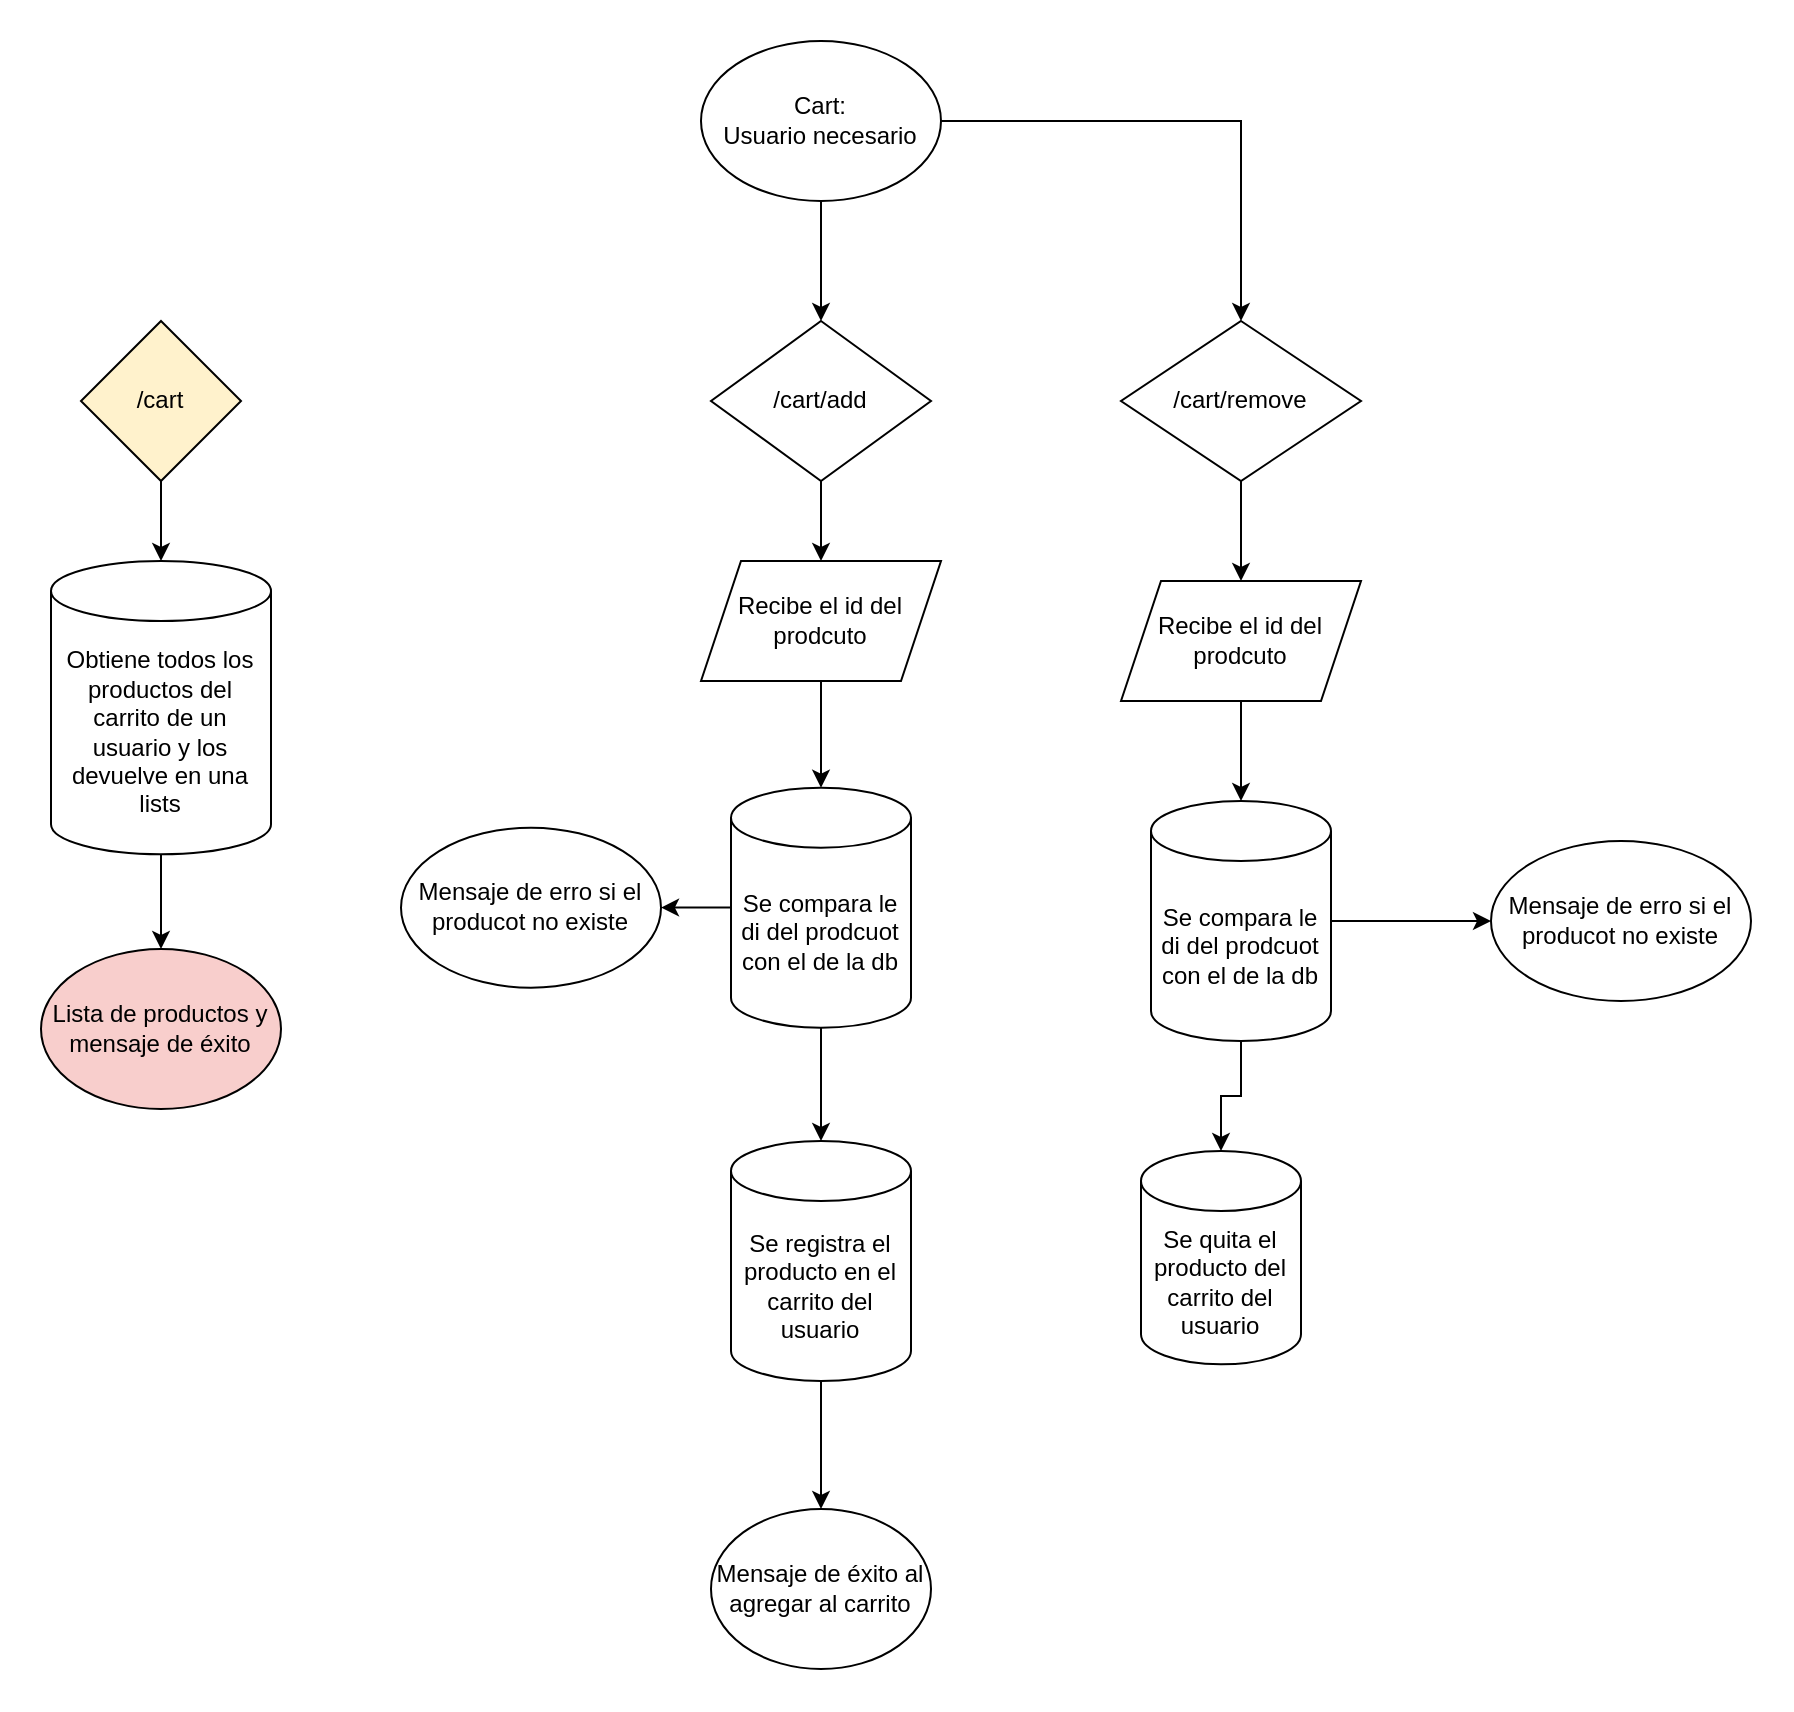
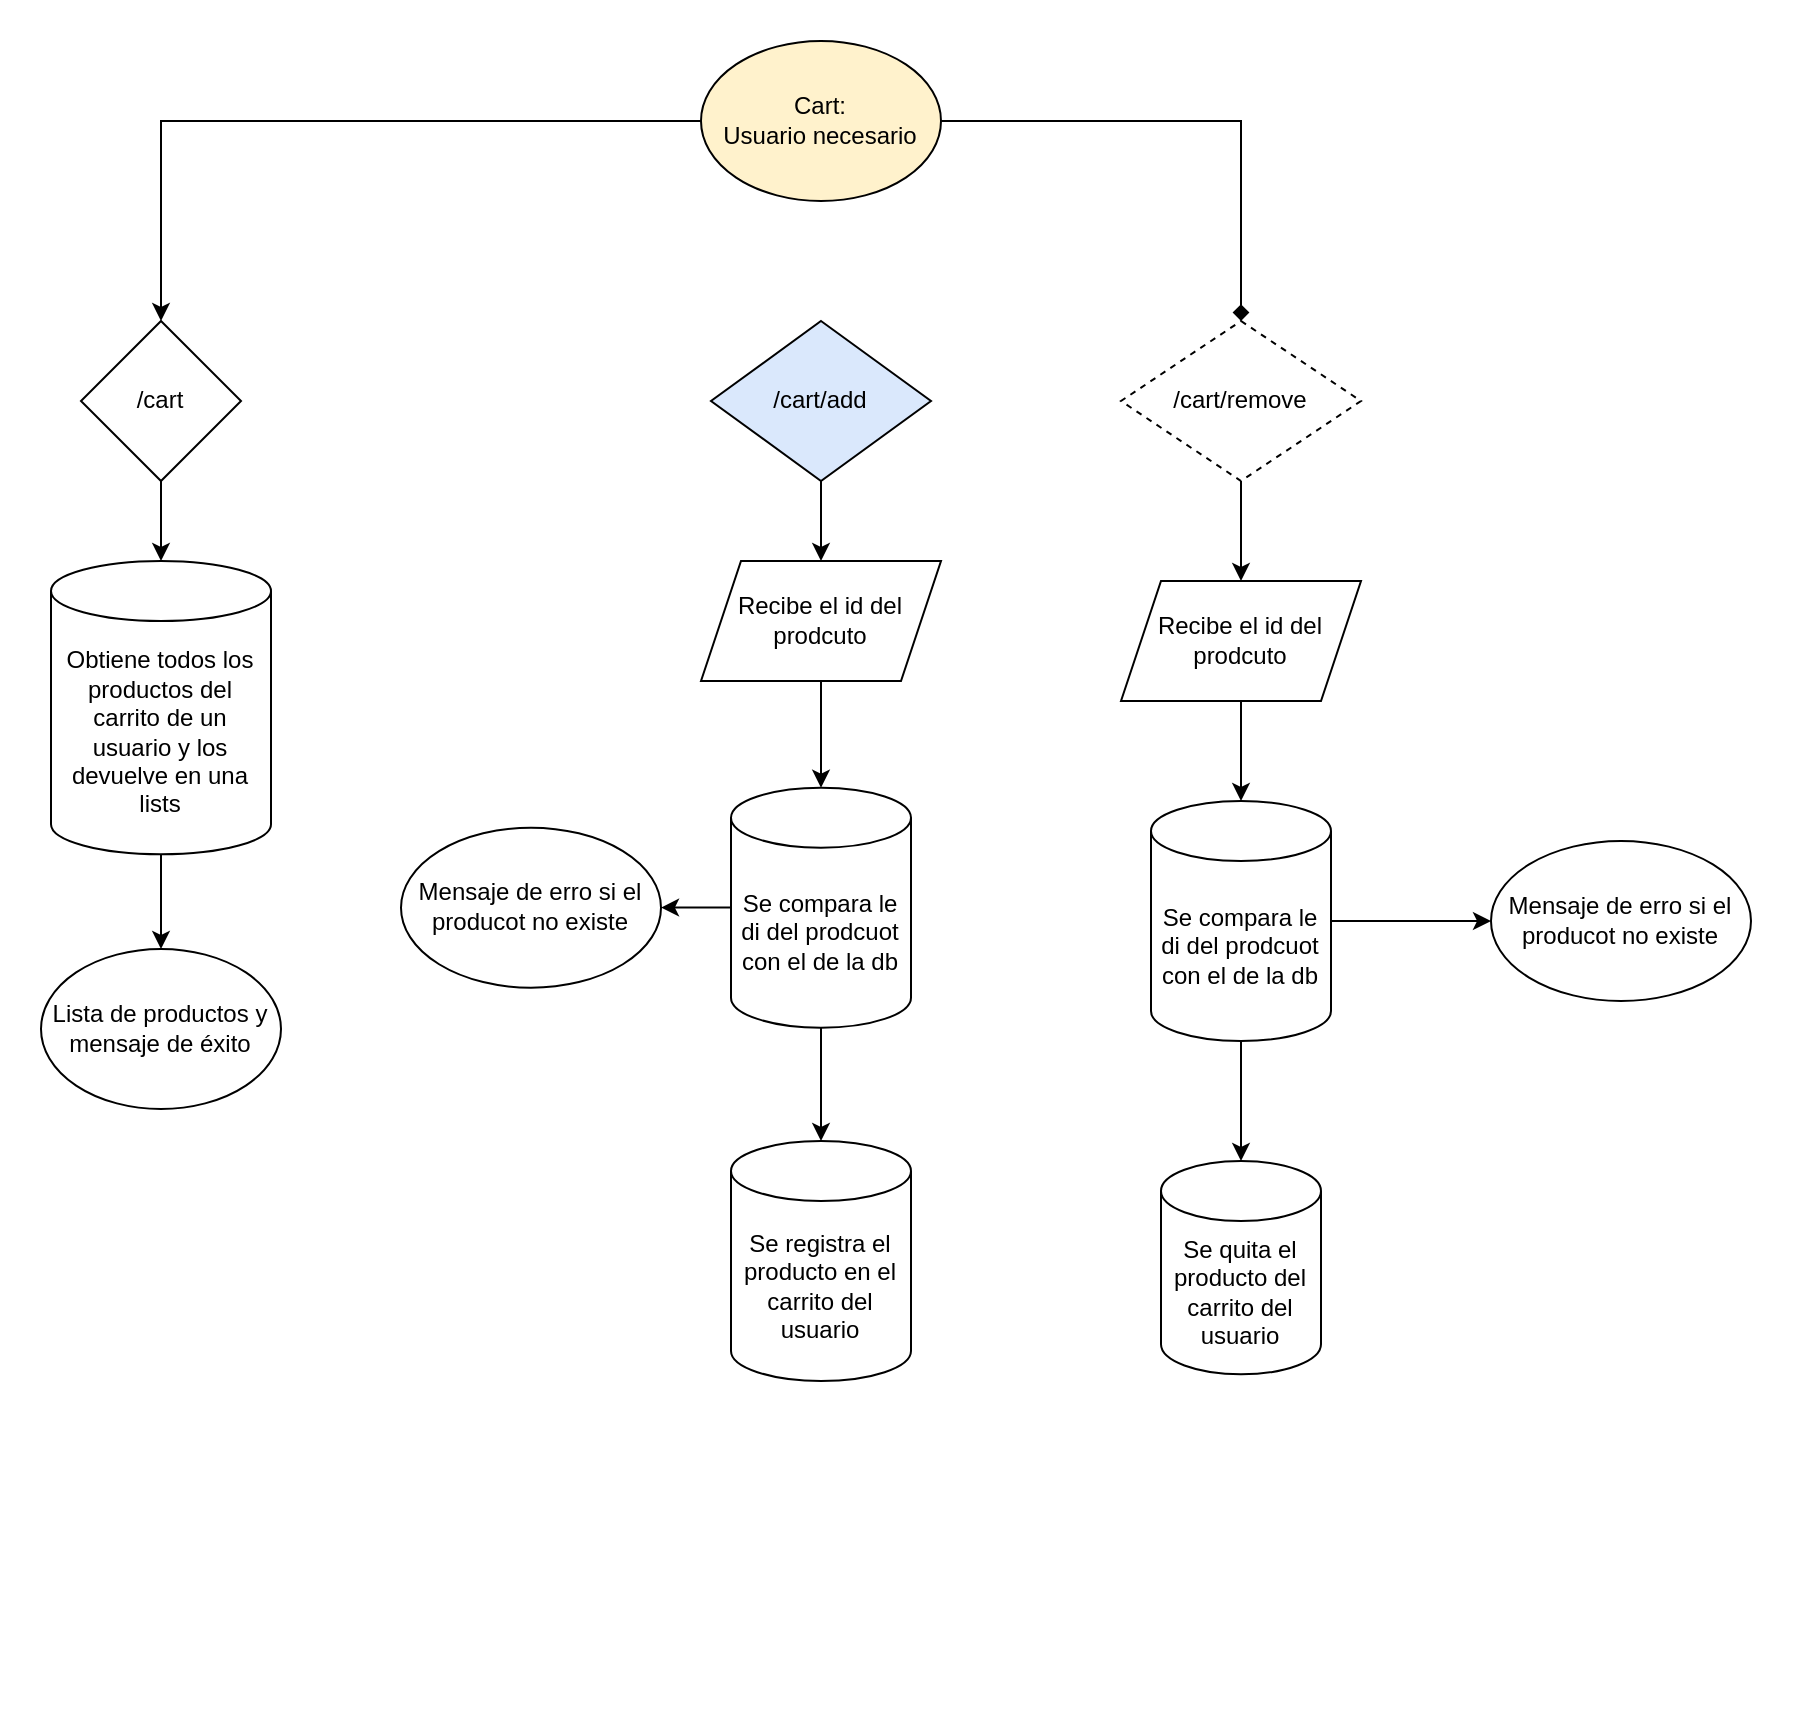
node "Cart: Usuario necesario": fillcolor #ffffff -> #fff2cc
edge "Cart: Usuario necesario" -> "/cart/add": now "Cart: Usuario necesario" -> "/cart"
edge "Cart: Usuario necesario" -> "/cart/remove": arrowhead classic -> diamond
node "/cart": fillcolor #fff2cc -> #ffffff
node "/cart/add": fillcolor #ffffff -> #dae8fc
node "/cart/remove": style solid -> dashed
node "Lista de productos y mensaje de éxito": fillcolor #f8cecc -> #ffffff
node "Se quita el producto del carrito del usuario": moved (1221, 1258) -> (1241, 1268)
edge "Se registra el producto en el carrito del usuario" -> "Mensaje de éxito al agregar al carrito": removed
node "Mensaje de éxito al agregar al carrito": removed
